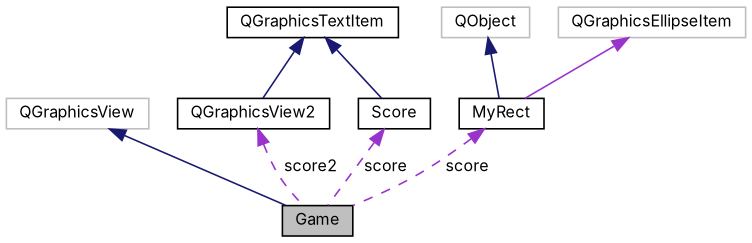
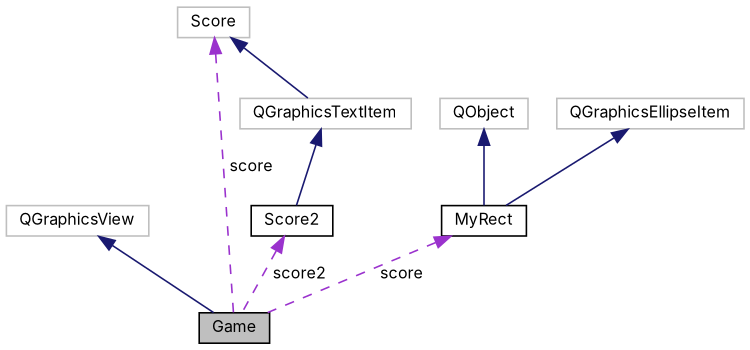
node "QGraphicsTextItem": color black -> grey75
edge "MyRect" -> "QGraphicsEllipseItem": color darkorchid3 -> midnightblue
edge "Score" -> "QGraphicsTextItem": reversed
node "QGraphicsView2": label "QGraphicsView2" -> "Score2"
node "Score": color black -> grey75
